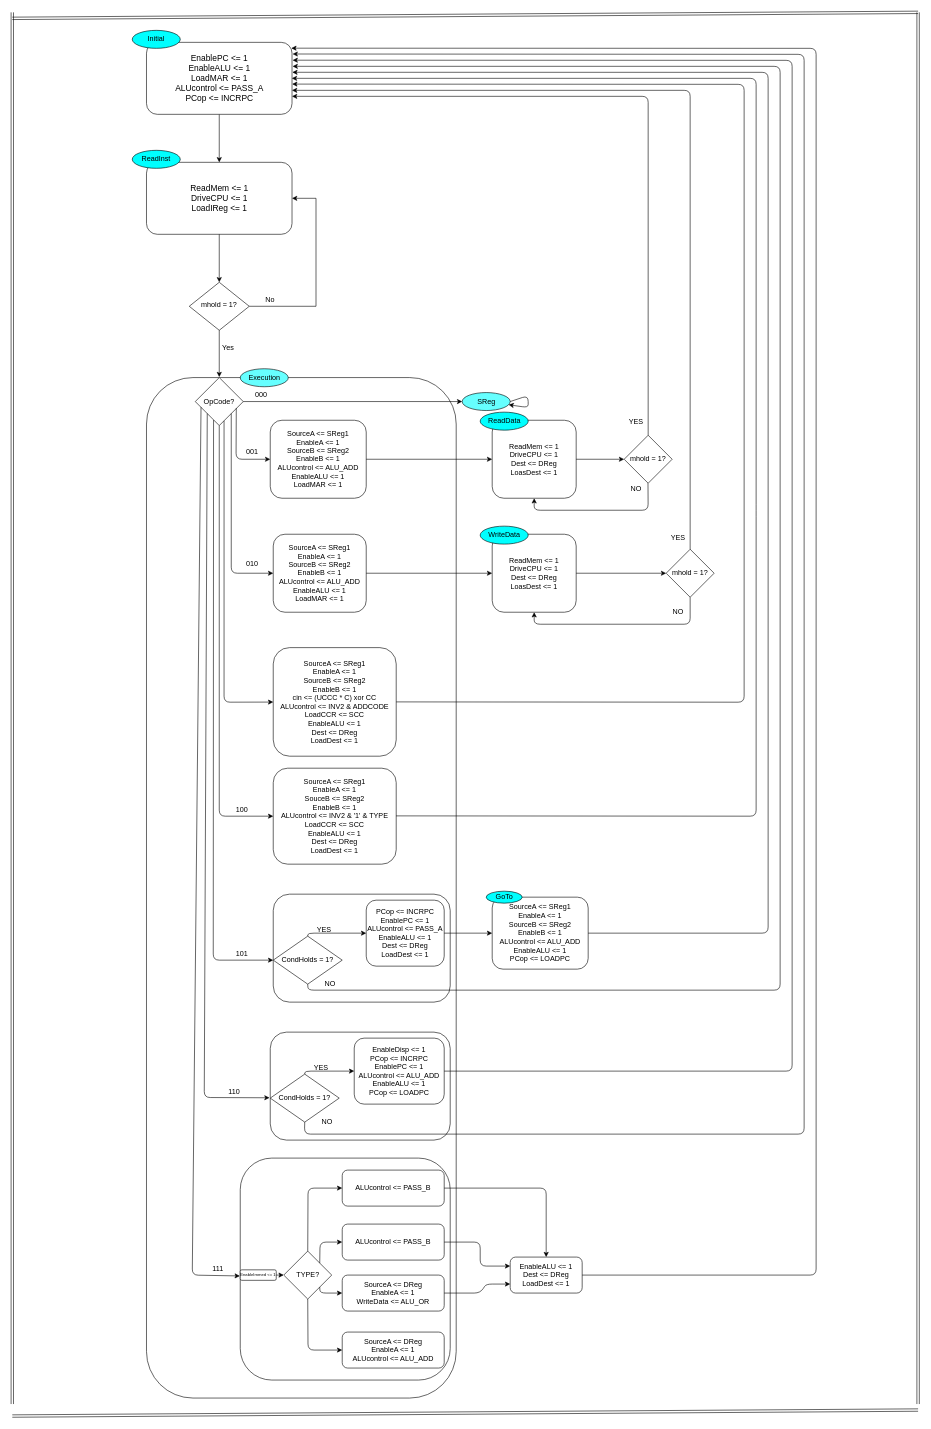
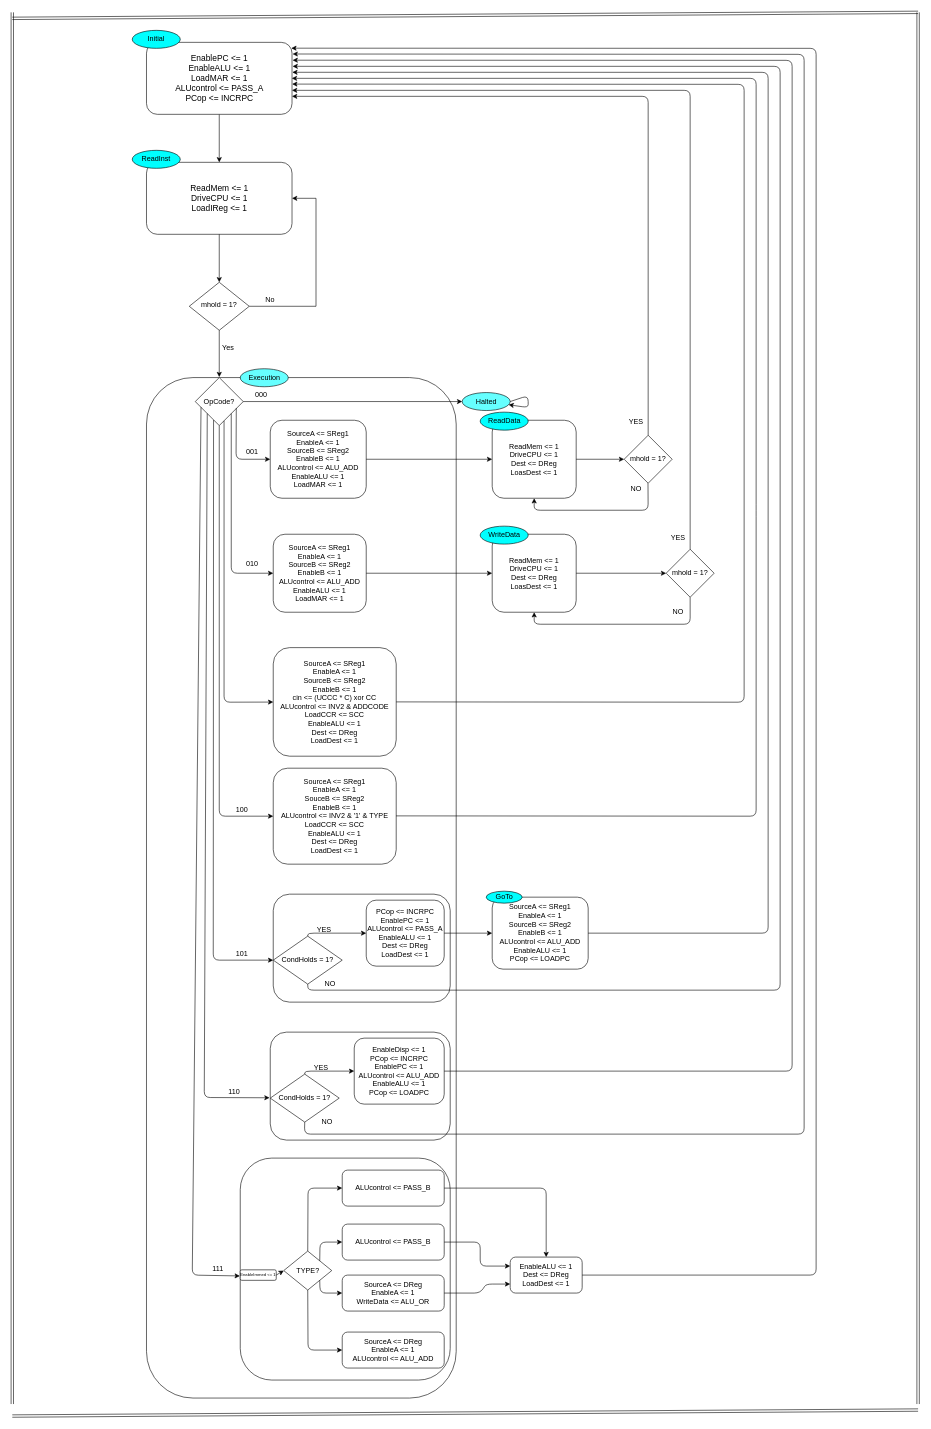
node "SReg": label "SReg" -> "Halted"
node "TYPE?": size 48x48 -> 48x39
